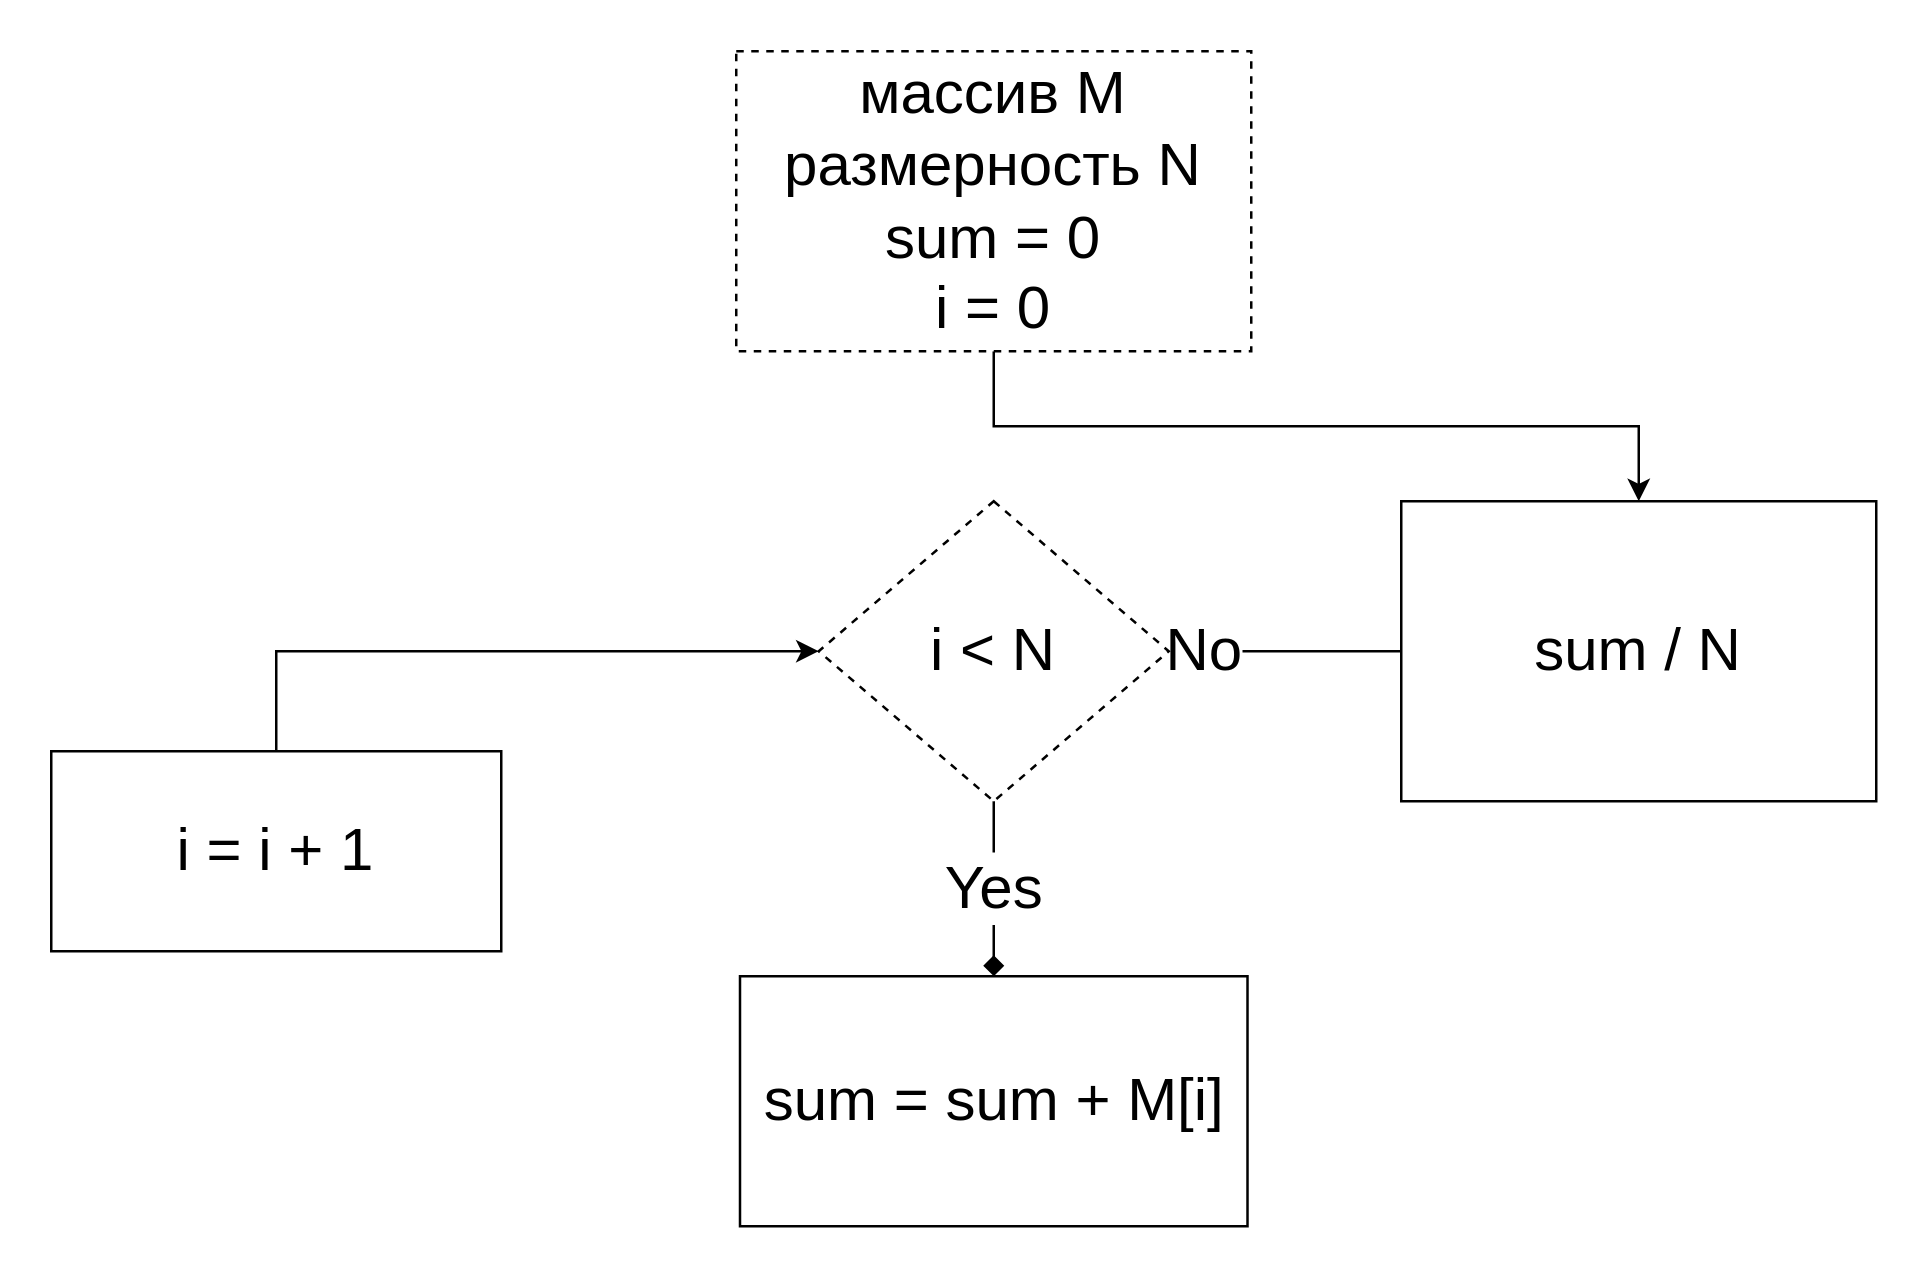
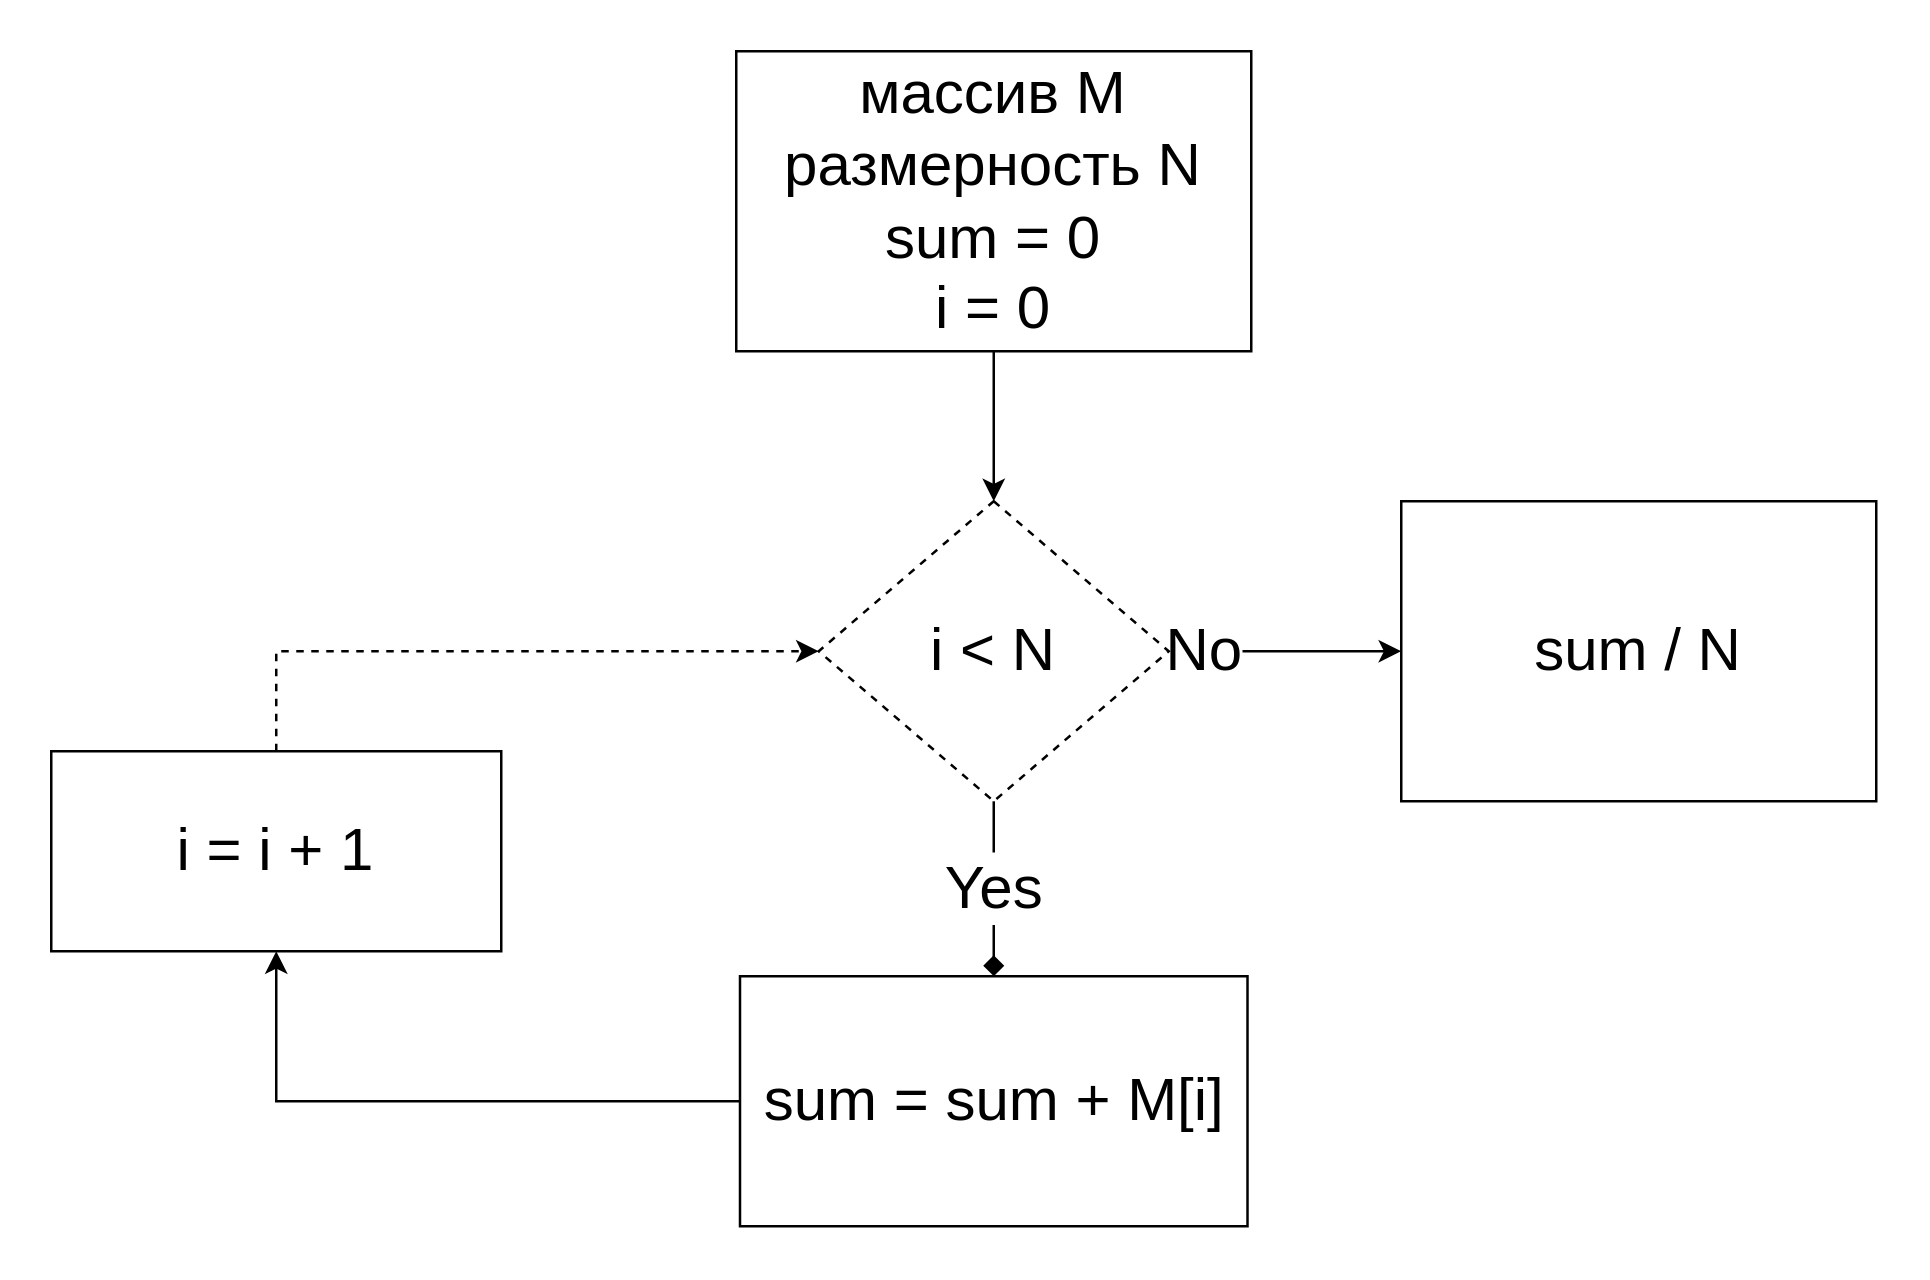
node "массив M размерность N sum = 0 i = 0": style dashed -> solid
edge "массив M размерность N sum = 0 i = 0" -> "sum / N": now "массив M размерность N sum = 0 i = 0" -> "i < N"
edge "i = i + 1" -> "i < N": style solid -> dashed
edge "i < N" -- "sum / N": arrowhead none -> classic
edge "sum = sum + M[i]" -> "i = i + 1": added
